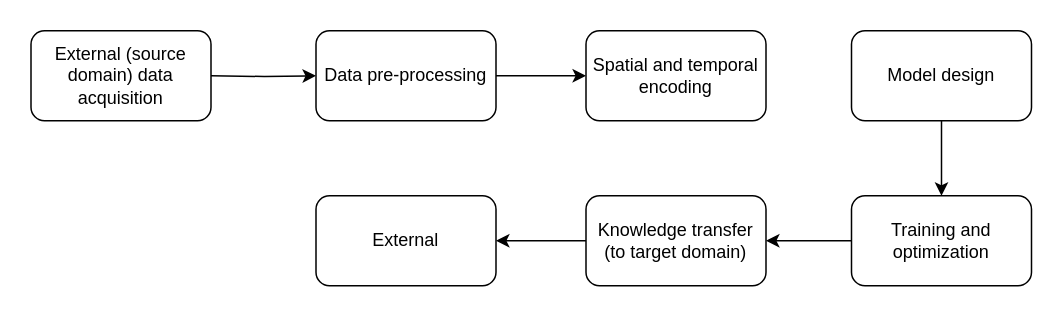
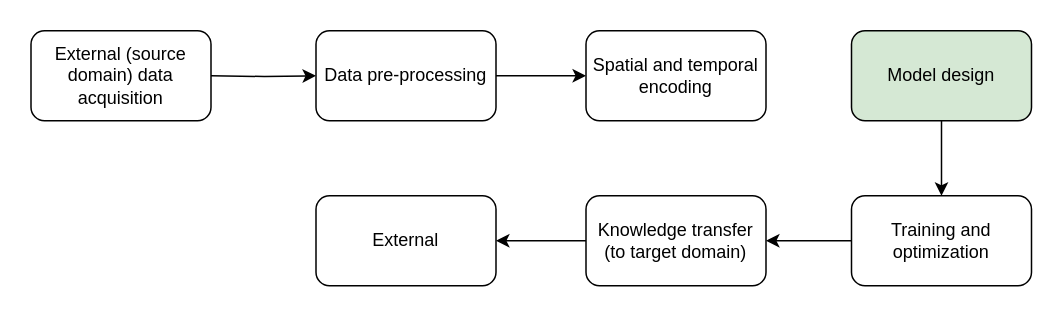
node "Model design": fillcolor #ffffff -> #d5e8d4
